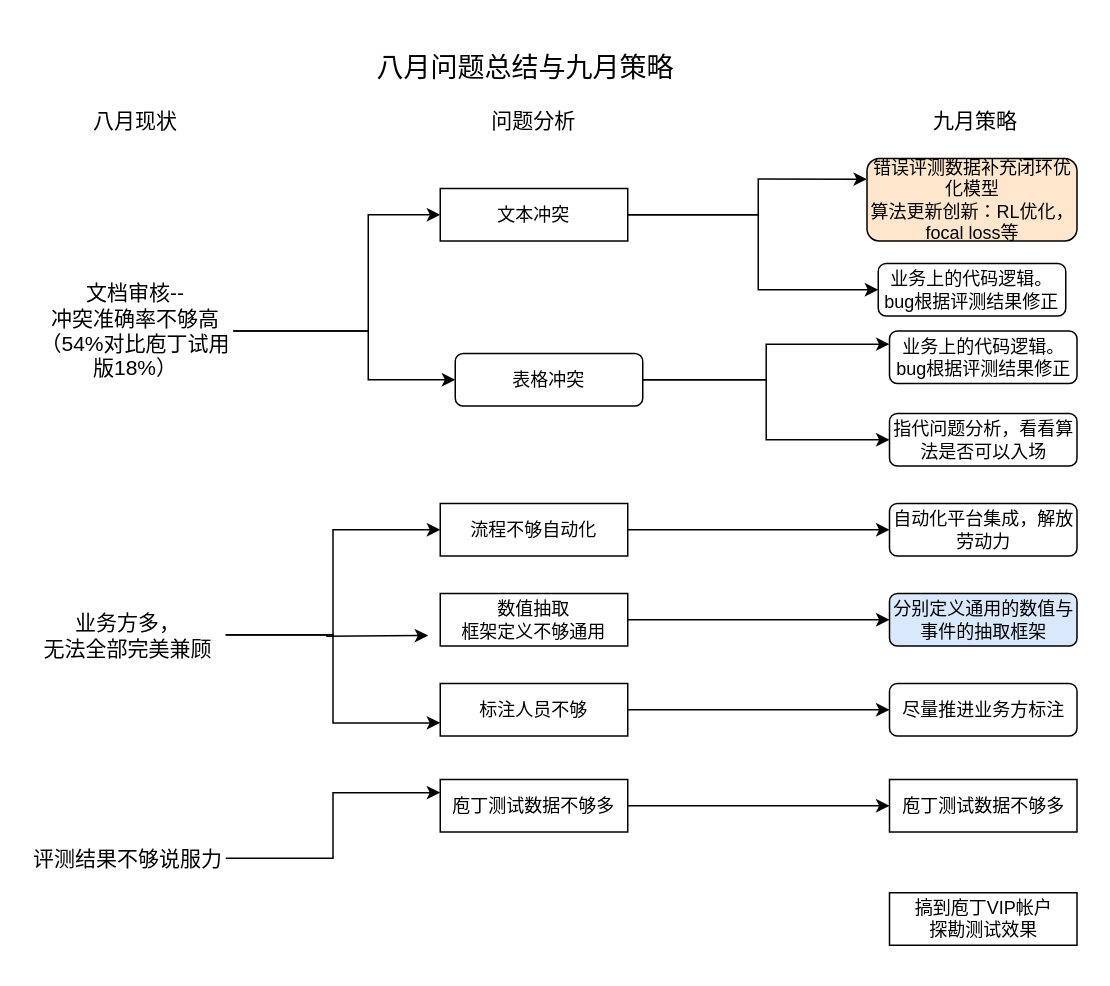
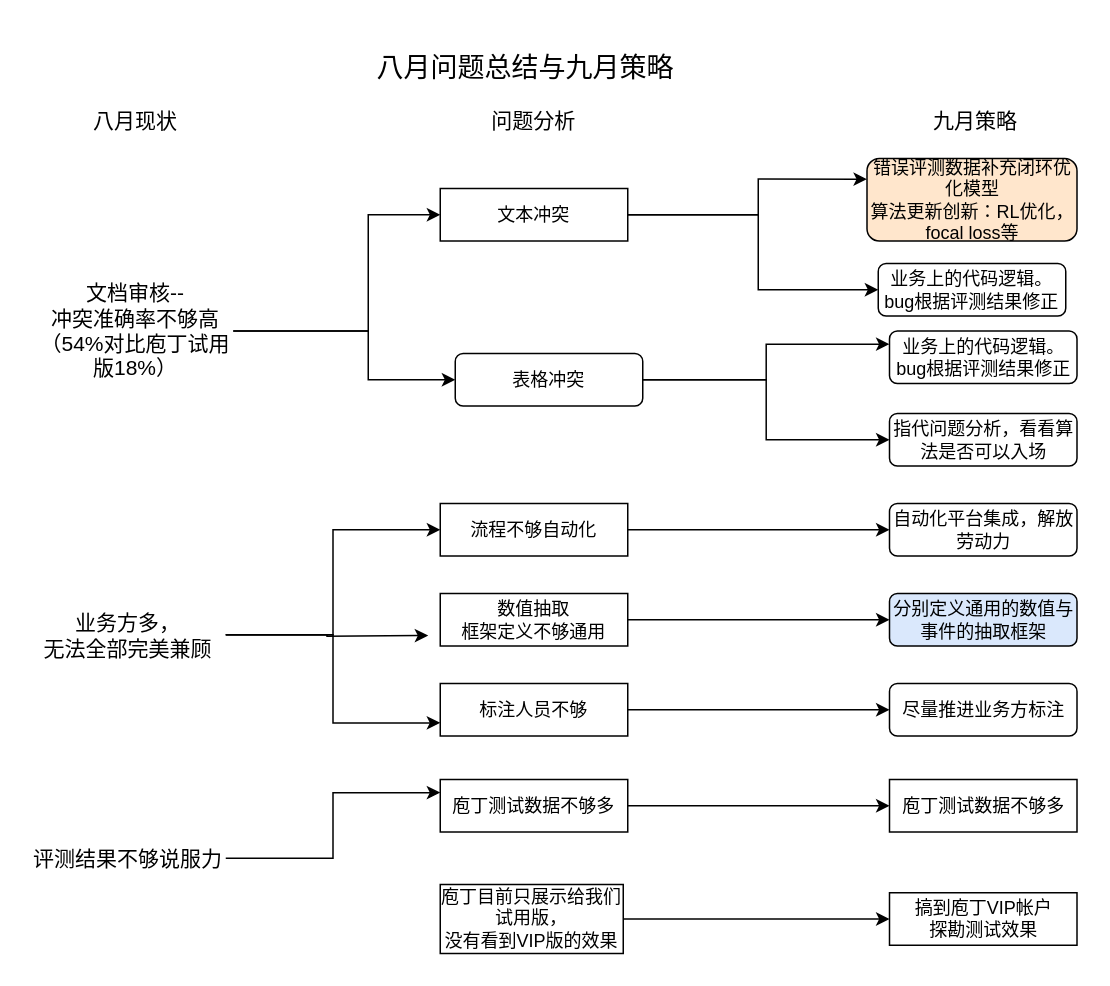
node "庖丁目前只展示给我们试用版， 没有看到VIP版的效果": added
edge "庖丁目前只展示给我们试用版， 没有看到VIP版的效果" -> "搞到庖丁VIP帐户 探勘测试效果": added
